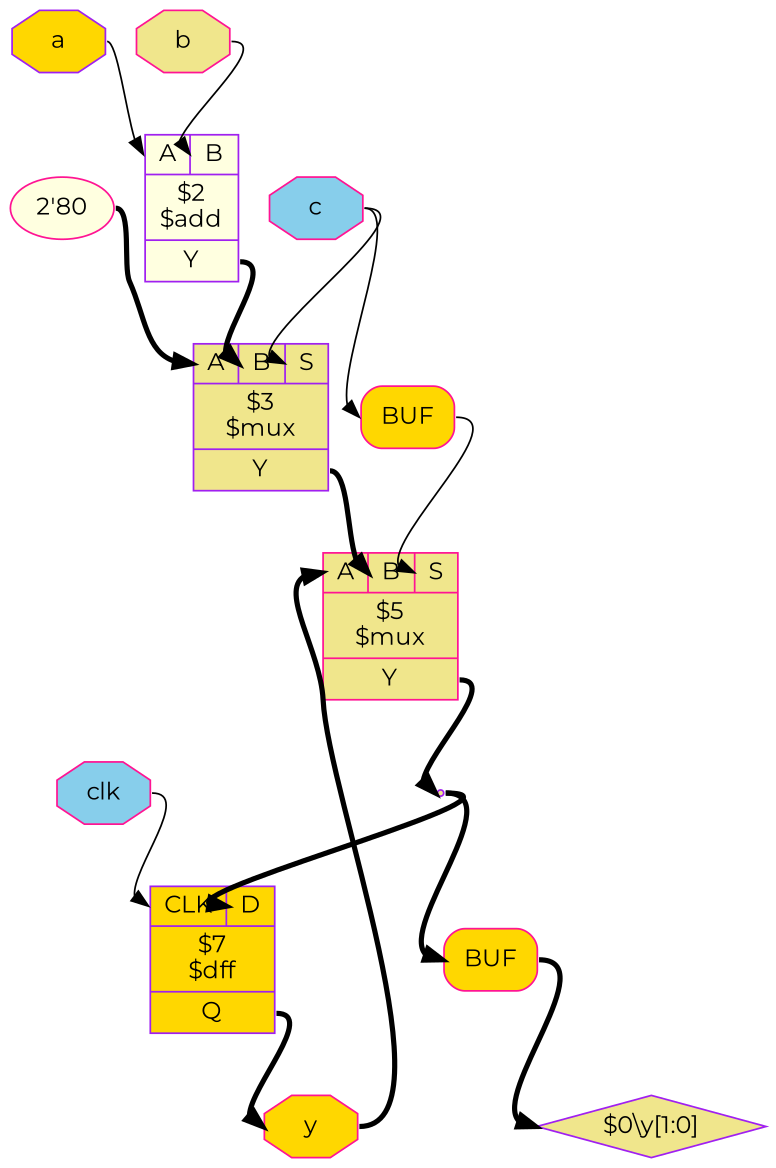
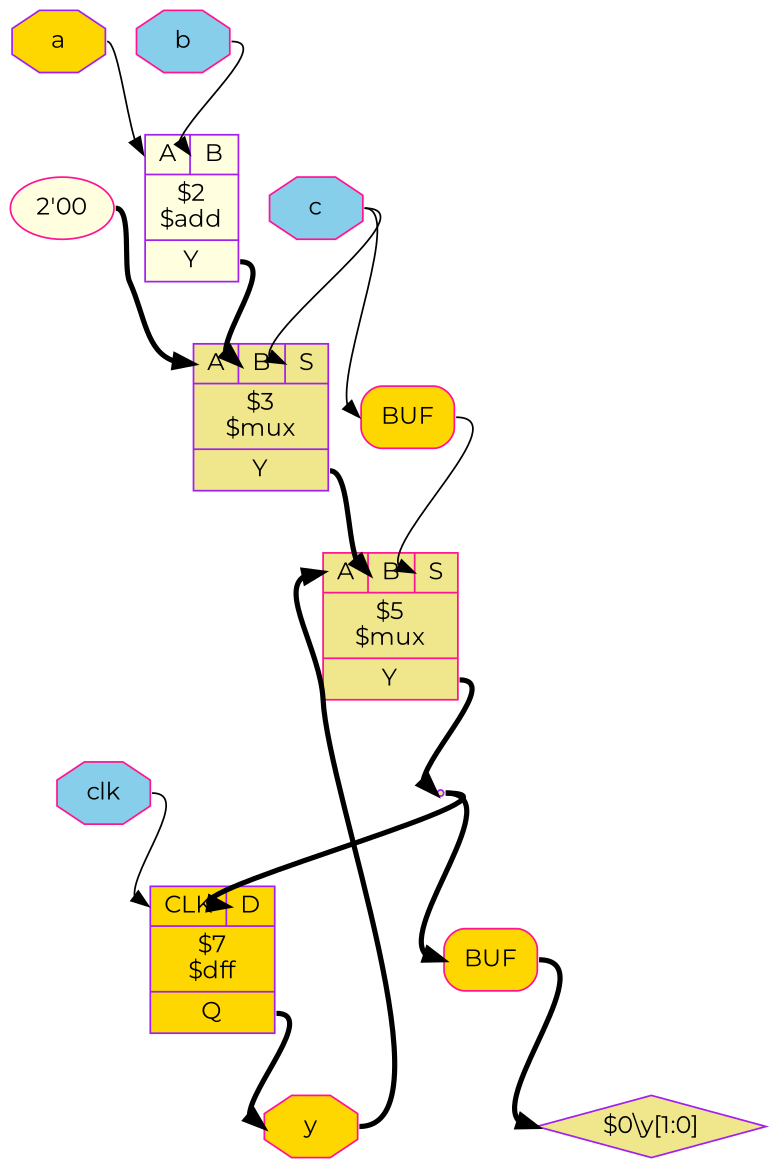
node "b": fillcolor khaki -> skyblue
node "2'80": label "2'80" -> "2'00"
